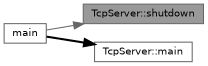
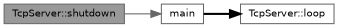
edge "main" -> "TcpServer::shutdown": reversed
node "TcpServer::main": label "TcpServer::main" -> "TcpServer::loop"
